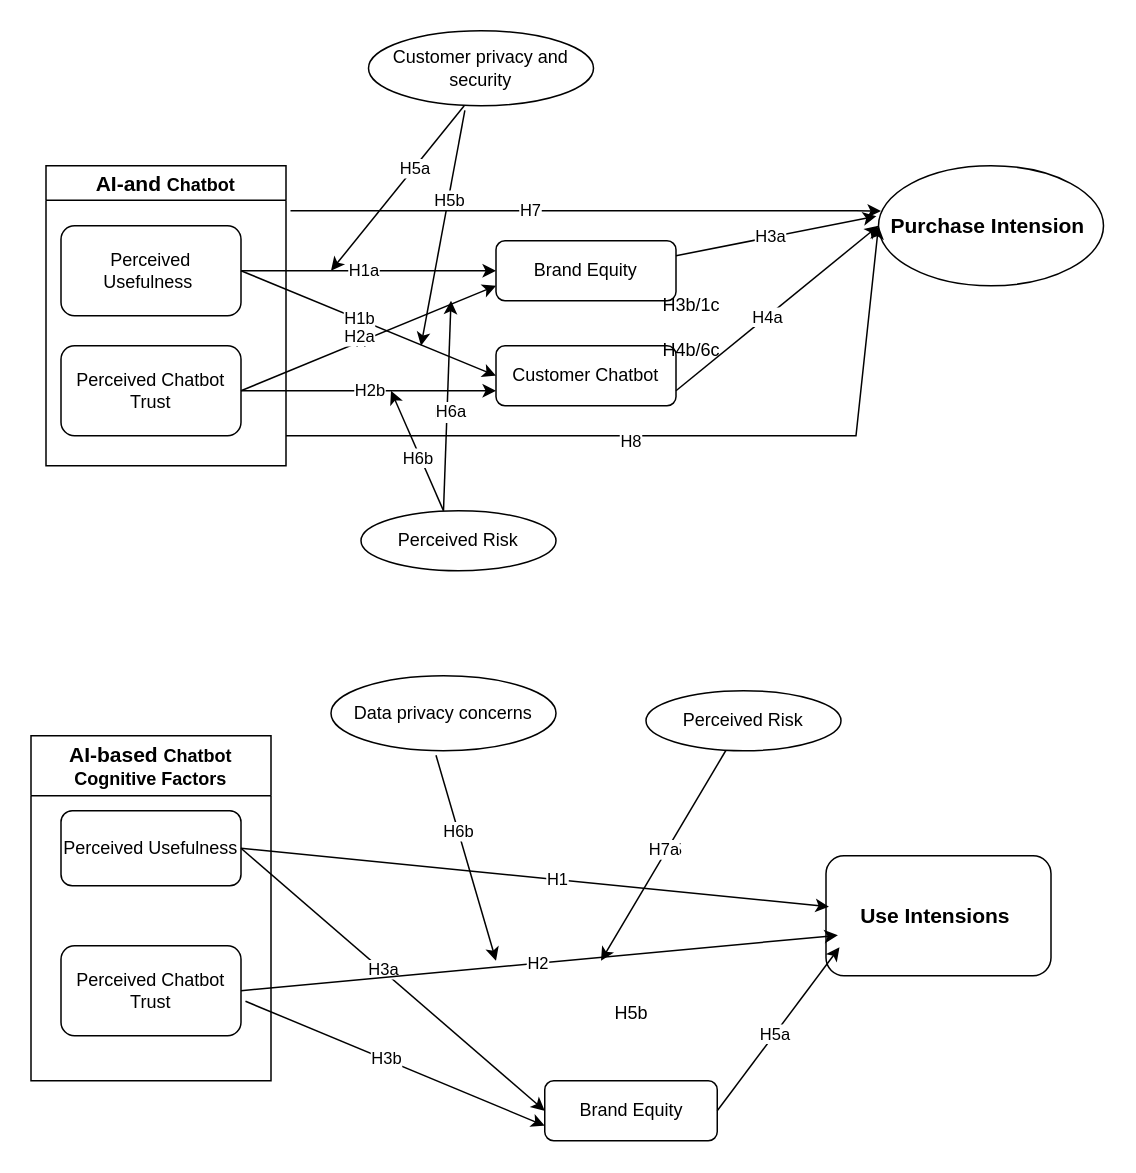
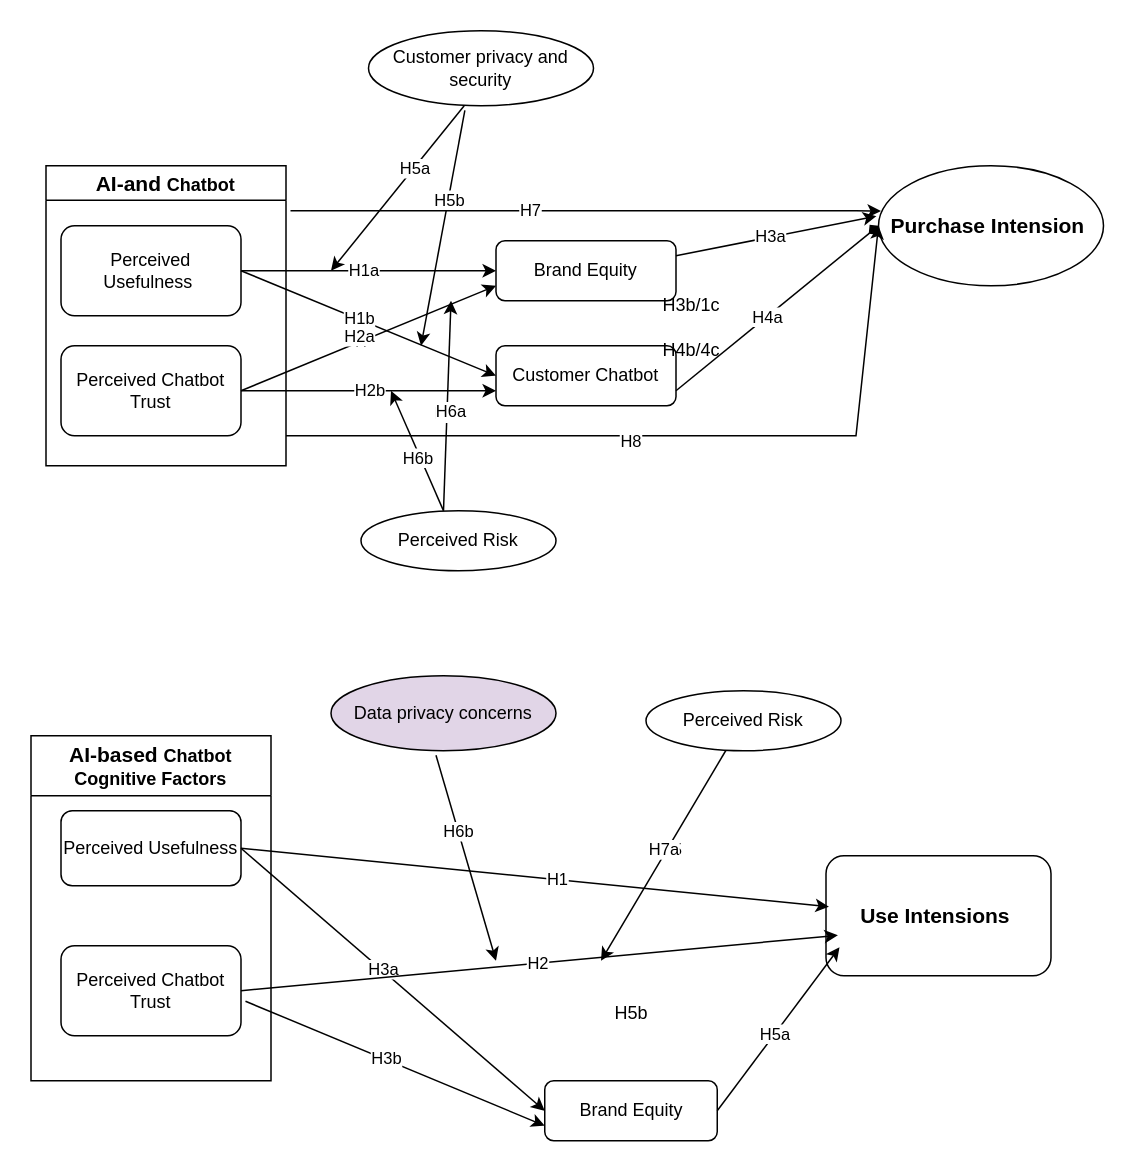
edge "Customer Chatbot" -> "Purchase Intension": arrowhead classic -> diamond
node "H4b/6c": label "H4b/6c" -> "H4b/4c"
node "Data privacy concerns": fillcolor #ffffff -> #e1d5e7
